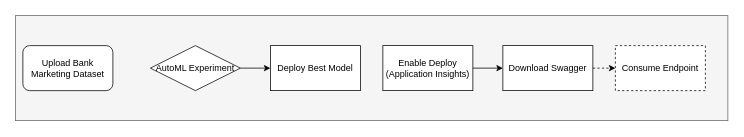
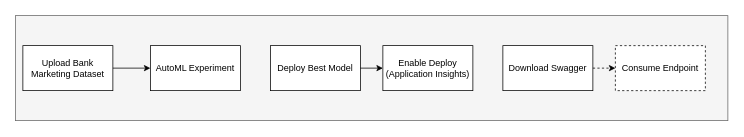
node "Upload Bank Marketing Dataset": shape rounded rectangle -> rectangle
edge "Upload Bank Marketing Dataset" -> "AutoML Experiment": added
node "AutoML Experiment": shape diamond -> rectangle
edge "AutoML Experiment" -> "Deploy Best Model": removed
edge "Deploy Best Model" -> "Enable Deploy (Application Insights)": added
edge "Enable Deploy (Application Insights)" -> "Download Swagger": removed
